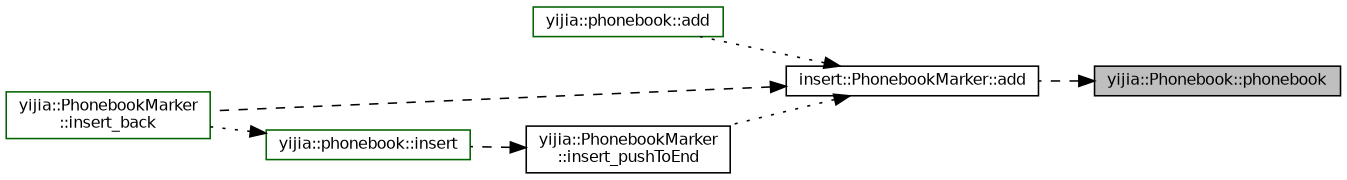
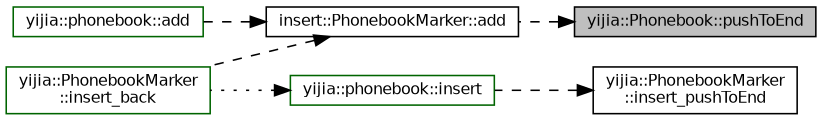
edge "yijia::phonebook::add" -> "insert::PhonebookMarker::add": style dotted -> dashed
node "yijia::Phonebook::phonebook": label "yijia::Phonebook::phonebook" -> "yijia::Phonebook::pushToEnd"
edge "yijia::PhonebookMarker ::insert_pushToEnd" -> "insert::PhonebookMarker::add": removed
